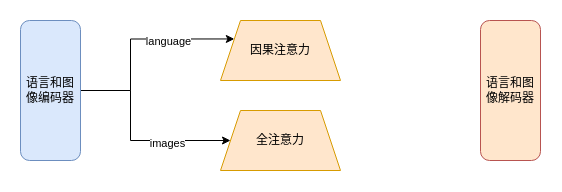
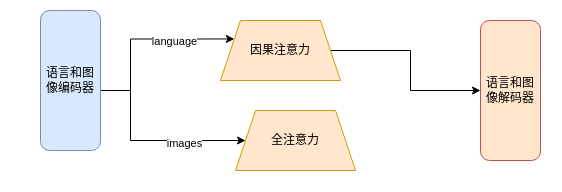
edge "因果注意力" -> "语言和图像解码器": added
node "语言和图像编码器": moved (51, 91) -> (71, 81)
node "全注意力": moved (281, 141) -> (296, 141)
